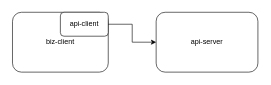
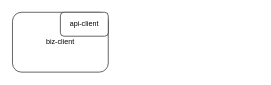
edge "api-client" -> "api-server": removed
node "api-server": removed
